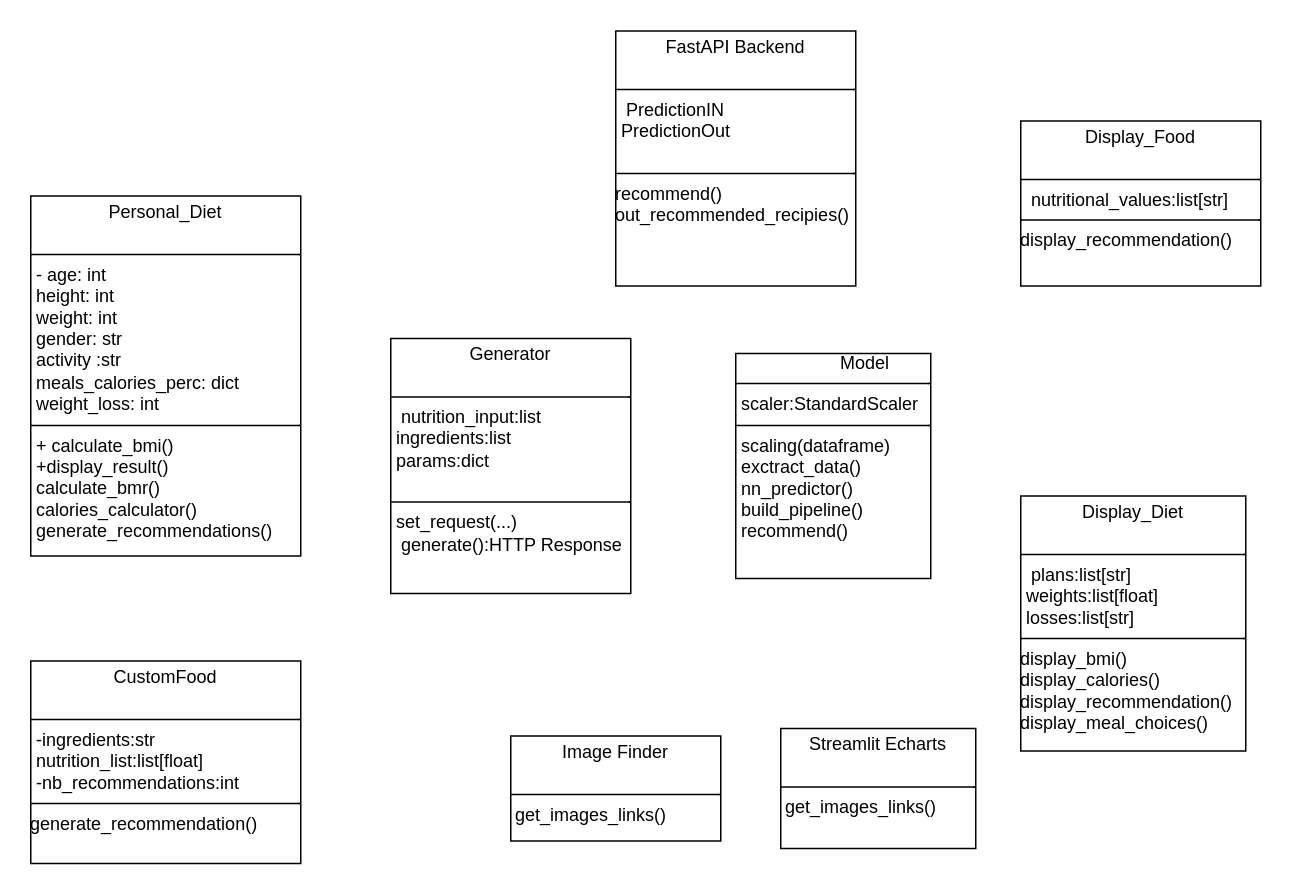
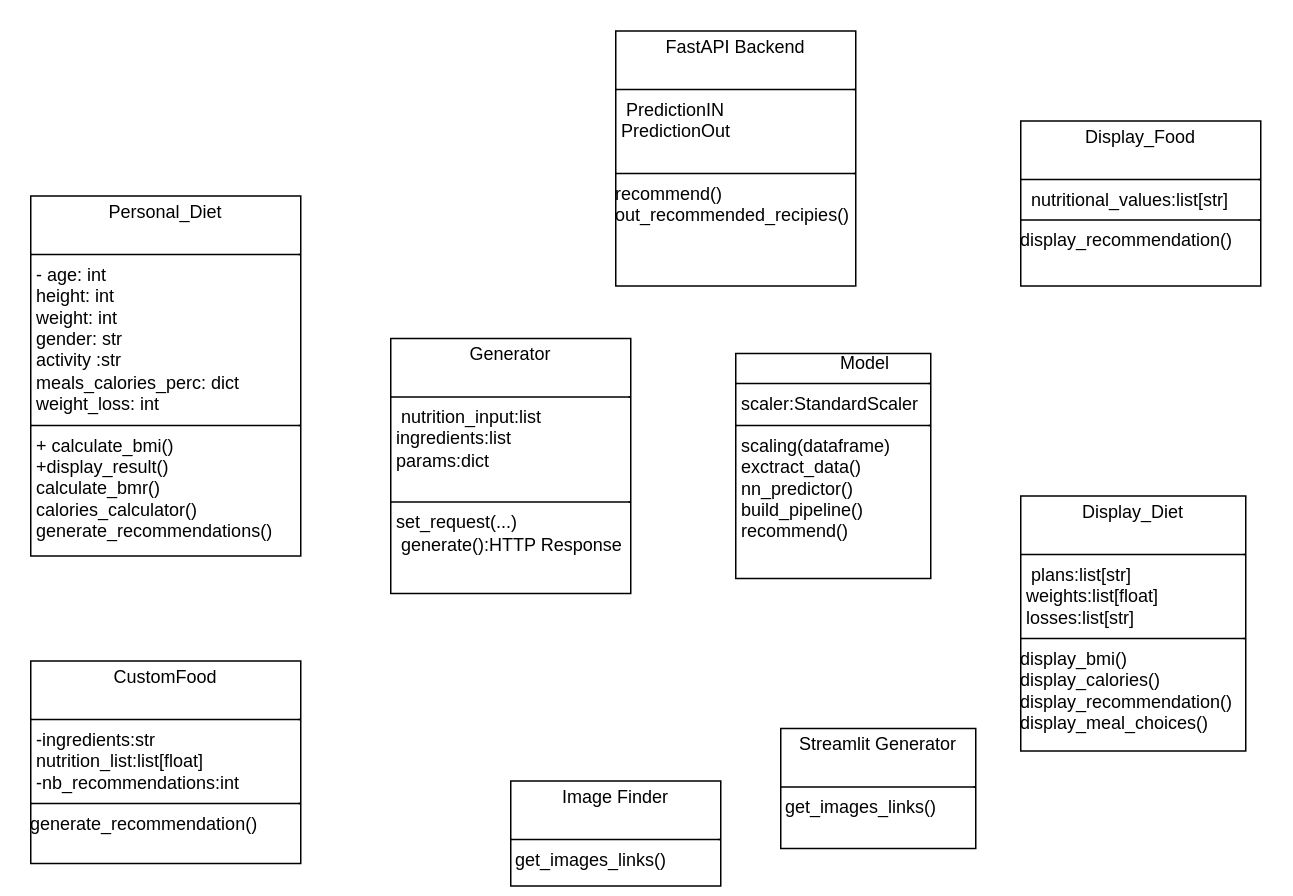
node "Streamlit Echarts get_images_links()": label "Streamlit Echarts get_images_links()" -> "Streamlit Generator get_images_links()"
node "Image Finder get_images_links()": moved (616, 788) -> (616, 833)
